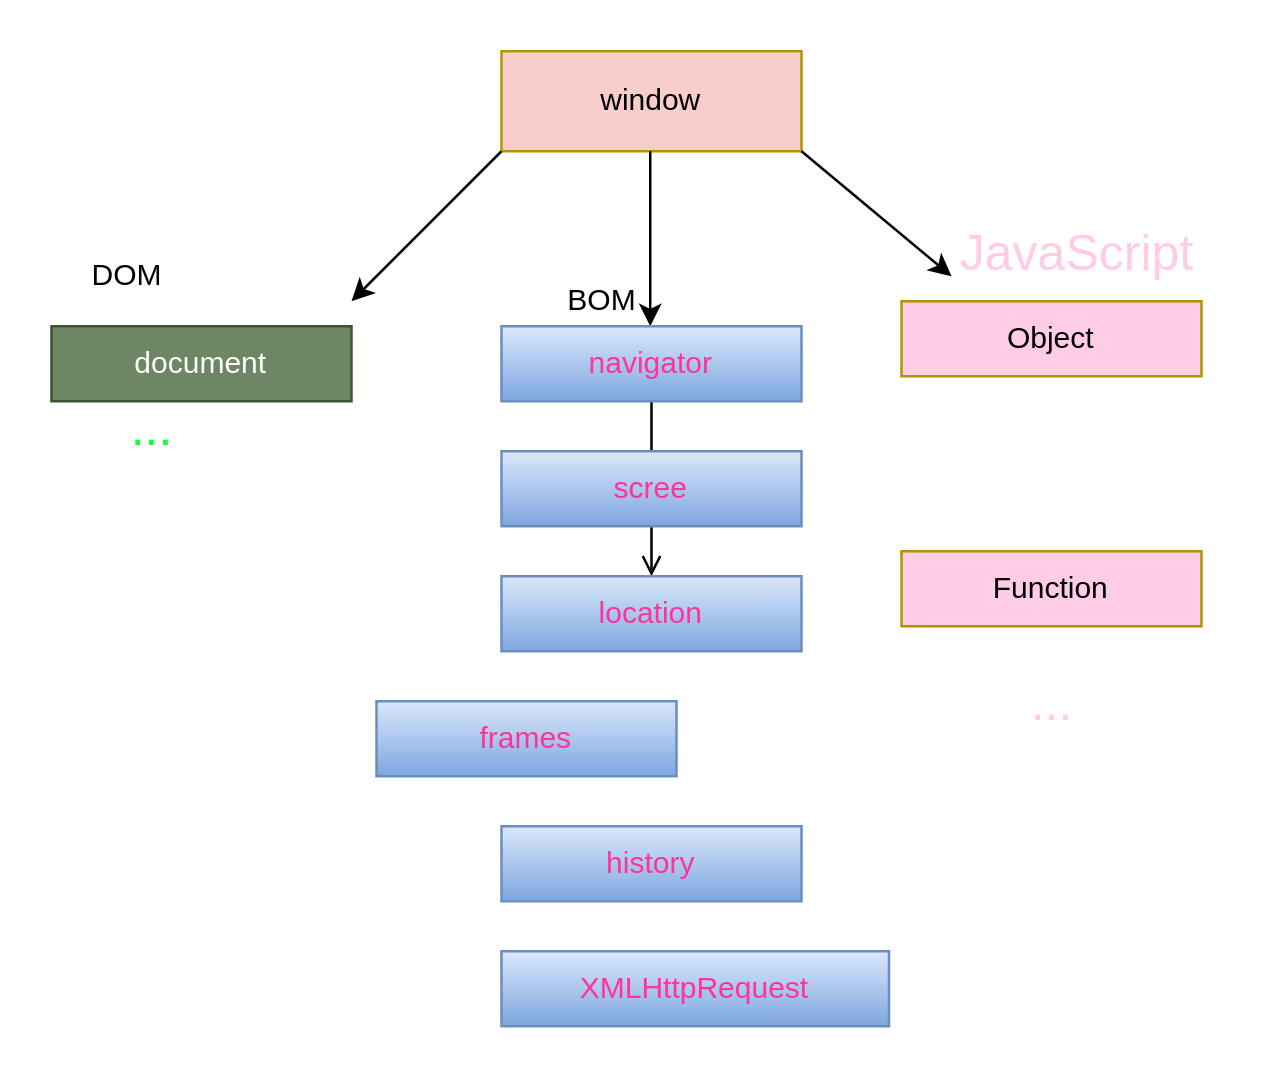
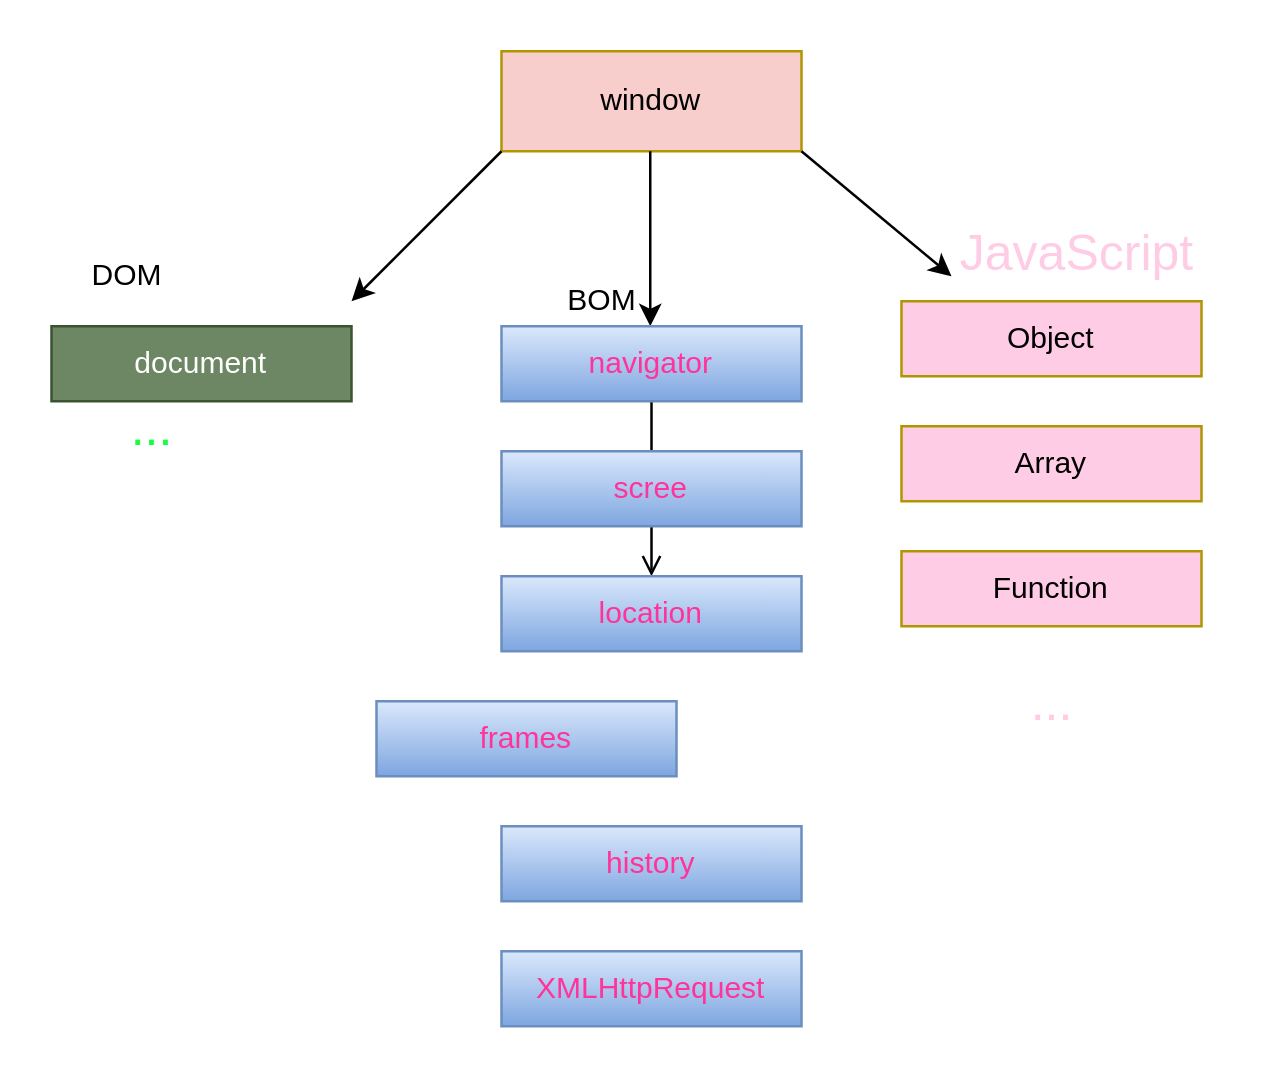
node "Array": added
node "XMLHttpRequest": size 388x75 -> 300x75
